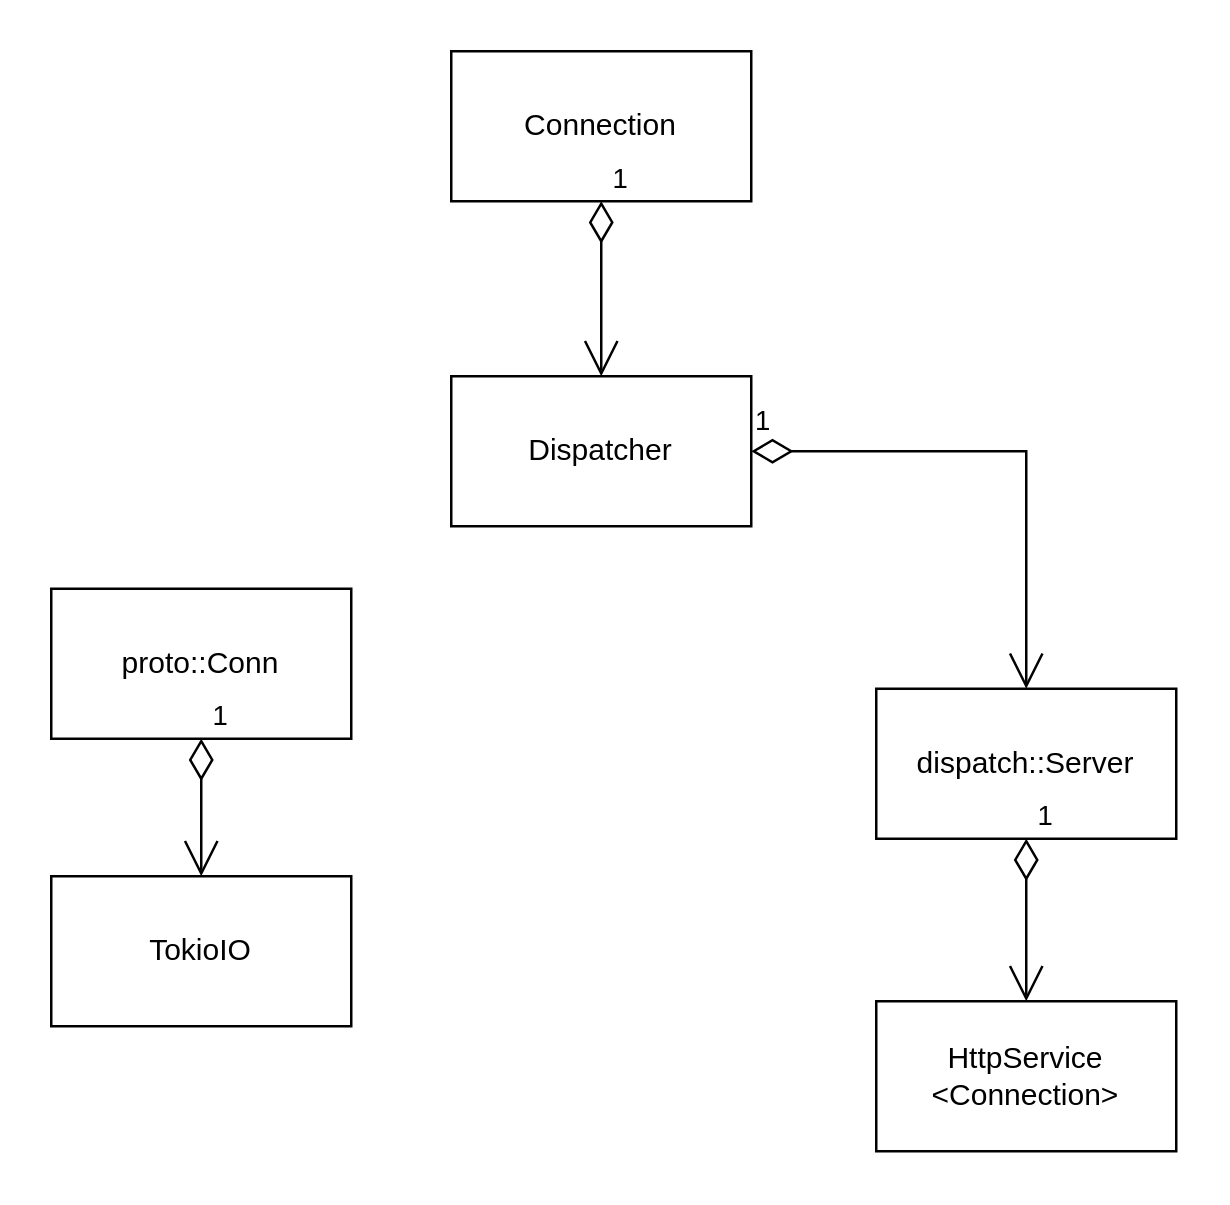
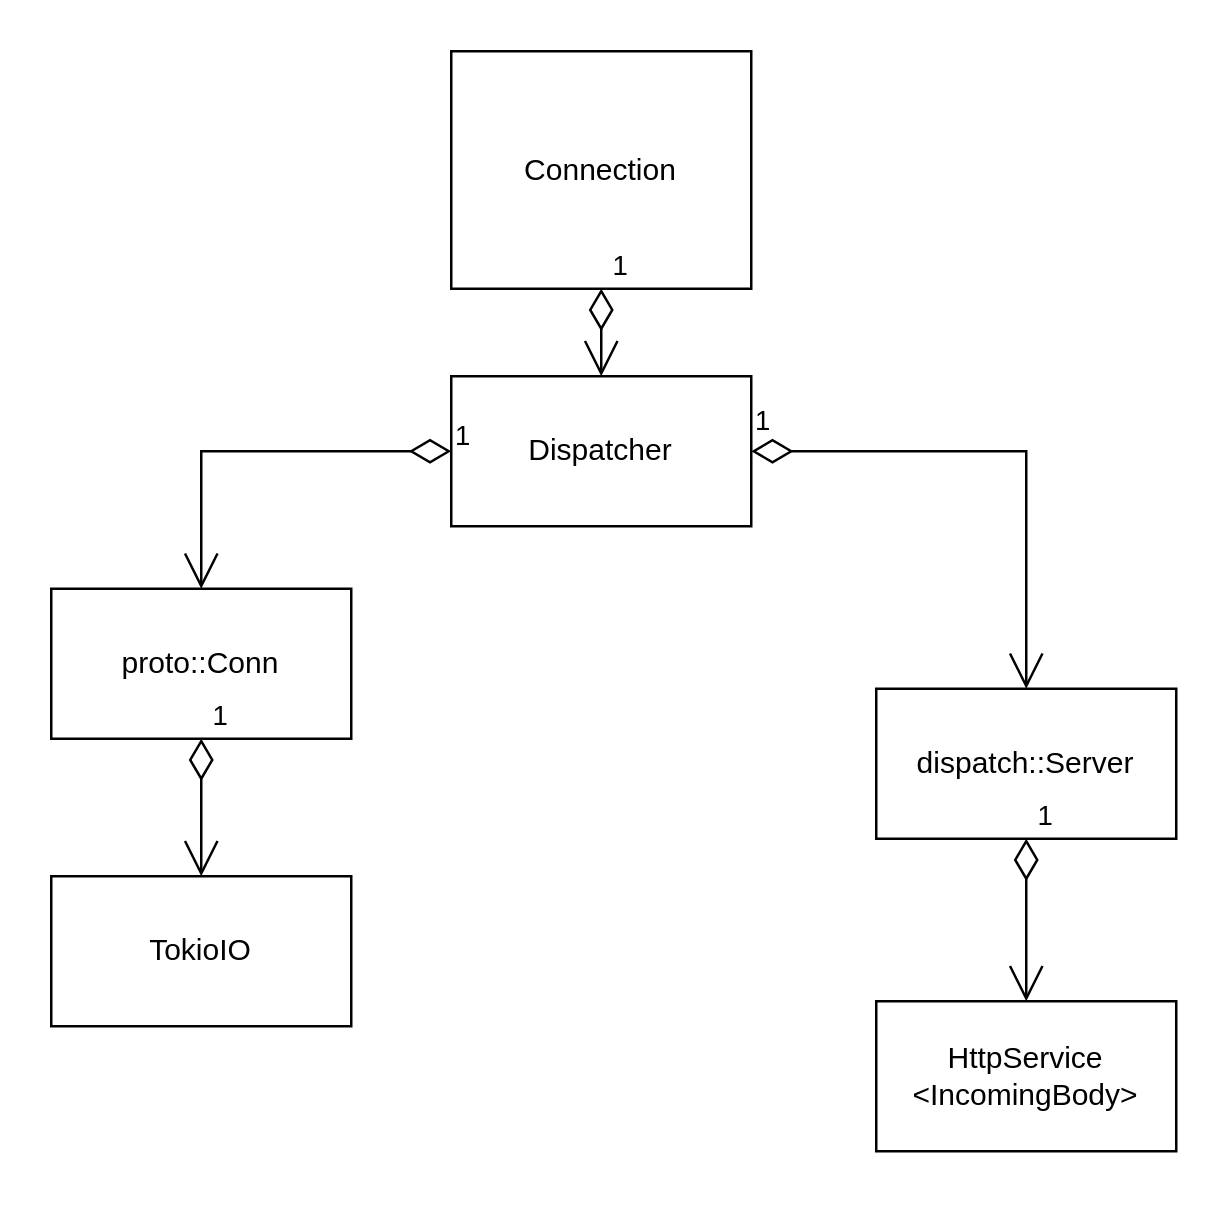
node "Connection": size 300x150 -> 300x238
edge "Dispatcher" -- "proto::Conn": added, label "1"
node "HttpService <Connection>": label "HttpService <Connection>" -> "HttpService <IncomingBody>"
